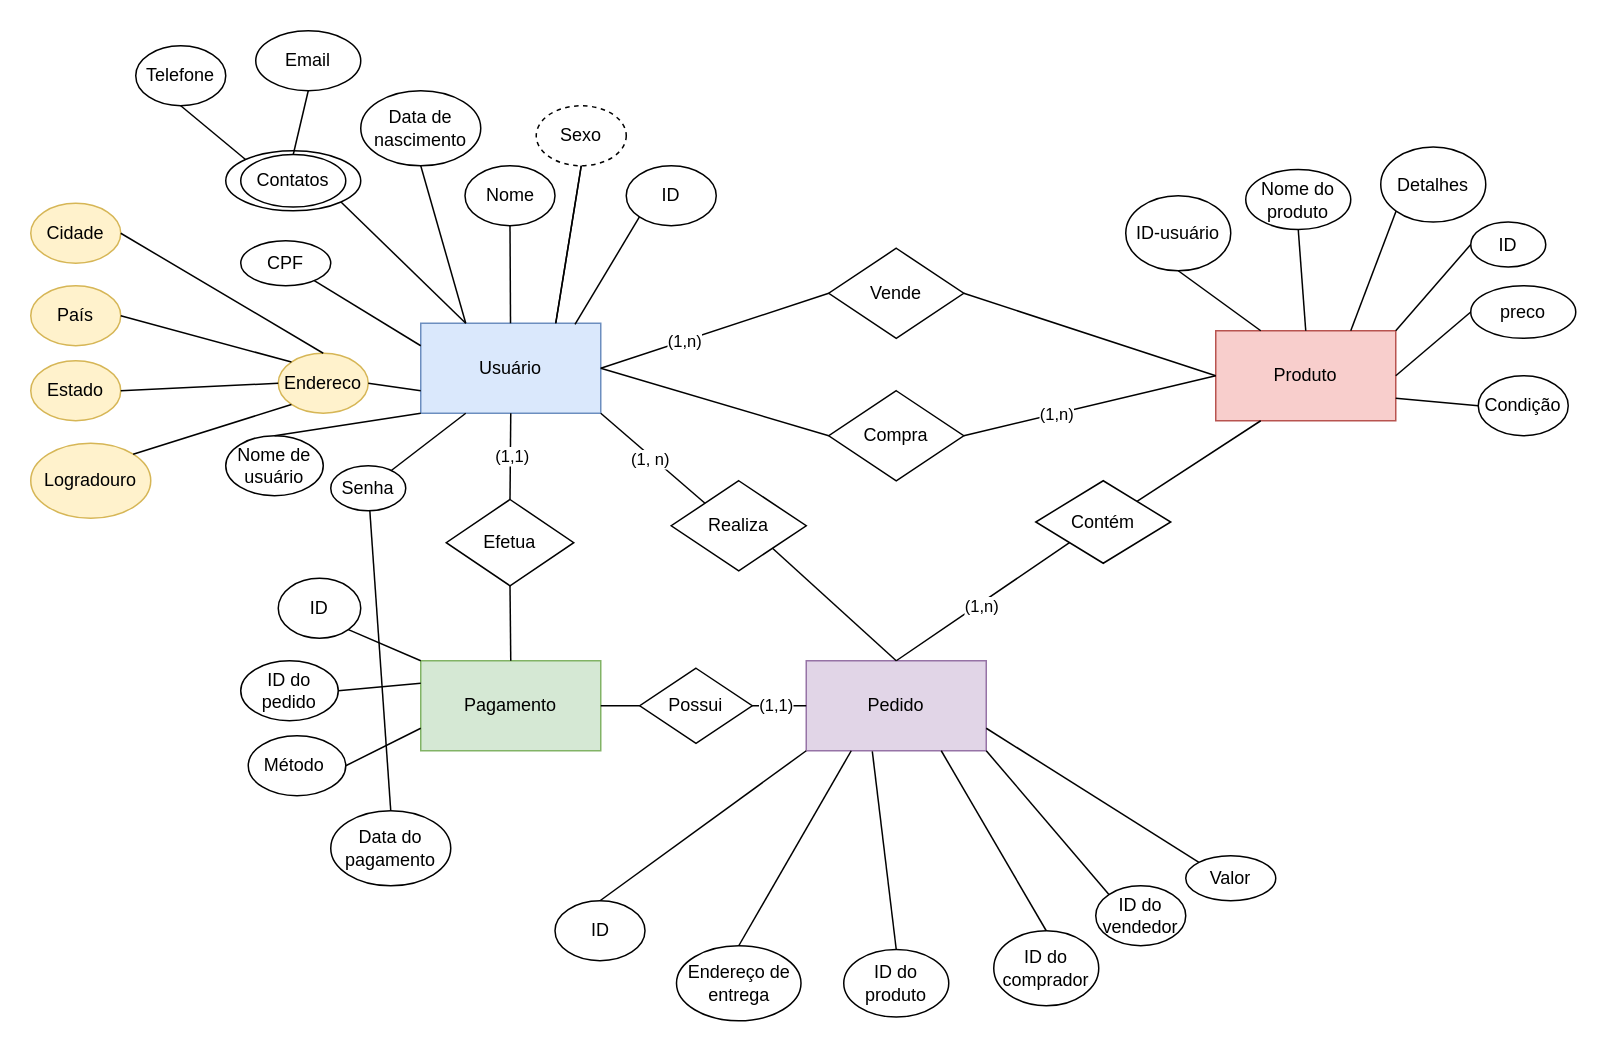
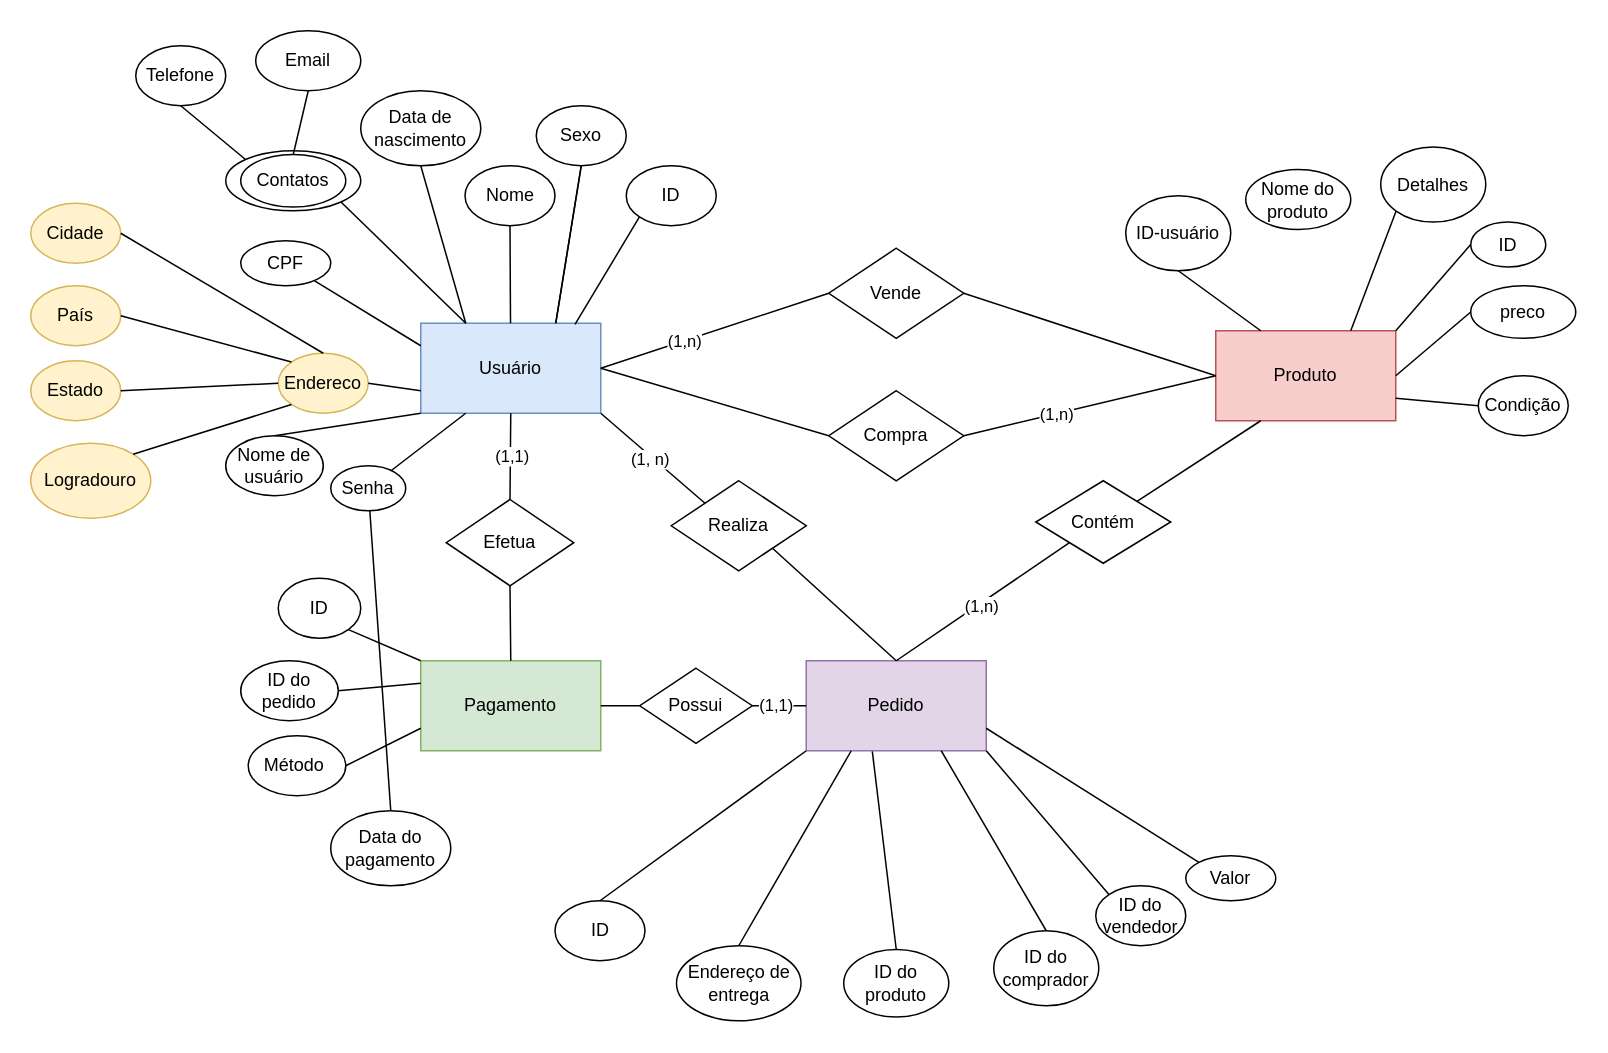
node "Sexo": style dashed -> solid
edge "Nome do produto" -- "Produto": removed
